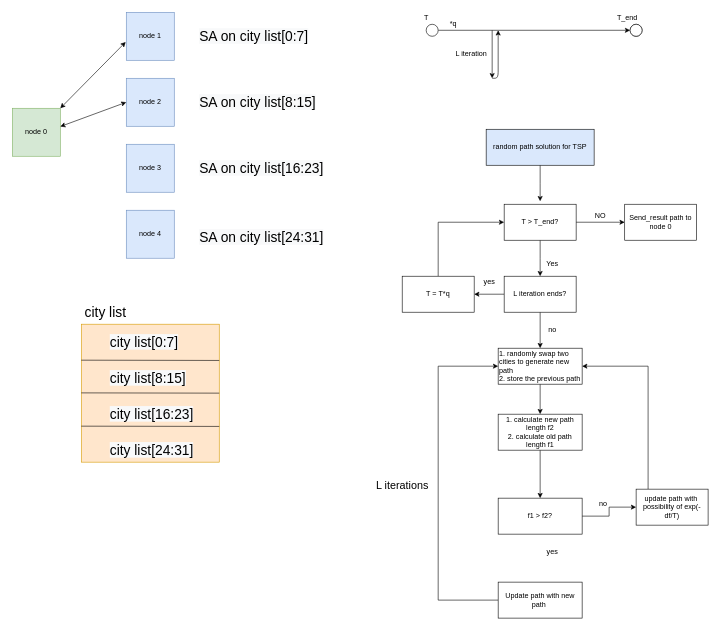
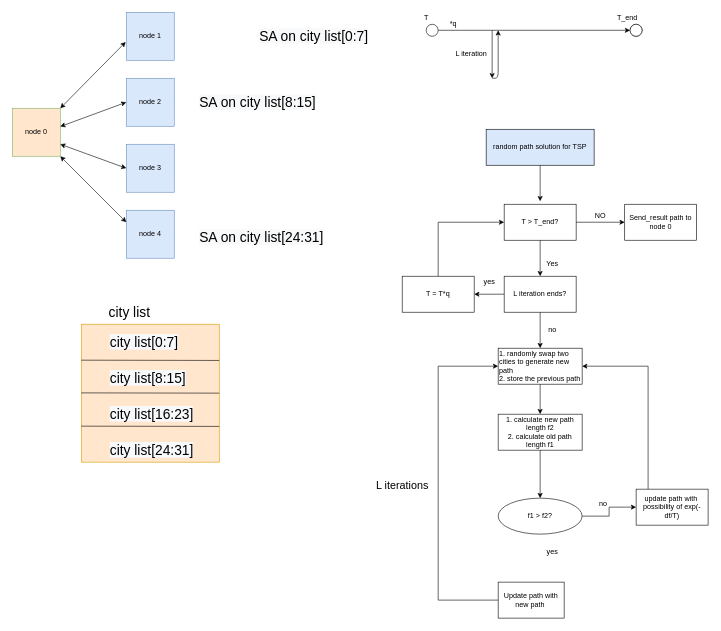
node "SA on city list[0:7]": moved (264, 33) -> (324, 33)
node "node 0": fillcolor #d5e8d4 -> #ffe6cc
edge "node 0" -- "node 3": added
node "SA on city list[16:23]": removed
edge "node 0" -- "node 4": added
node "city list": moved (105, 312) -> (129, 312)
node "f1 > f2?": shape rectangle -> ellipse
node "Update path with new path": size 84x36 -> 66x36
